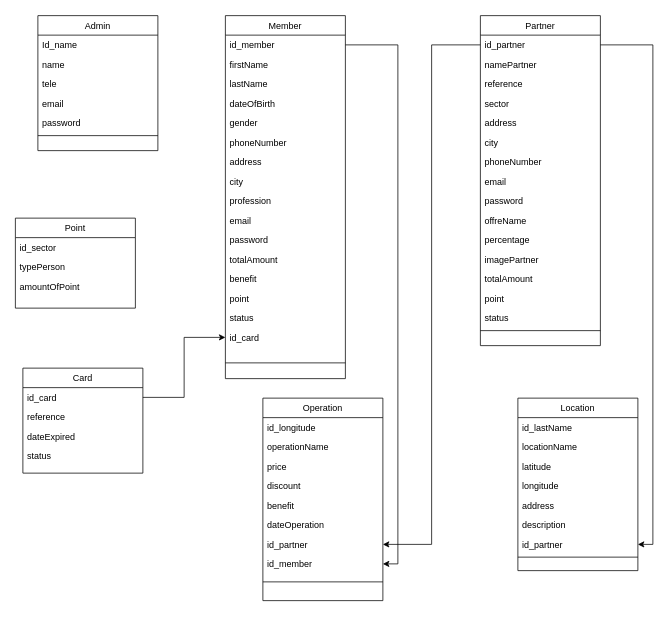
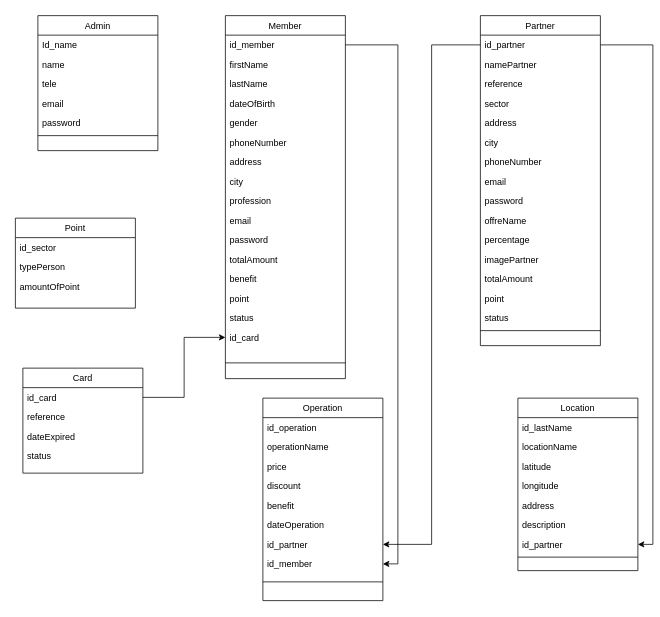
node "id_longitude": label "id_longitude" -> "id_operation"
